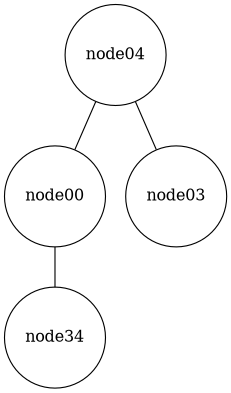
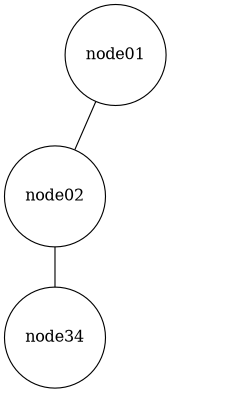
node "node04": label "node04" -> "node01"
node "node00": label "node00" -> "node02"
node "node03": removed
